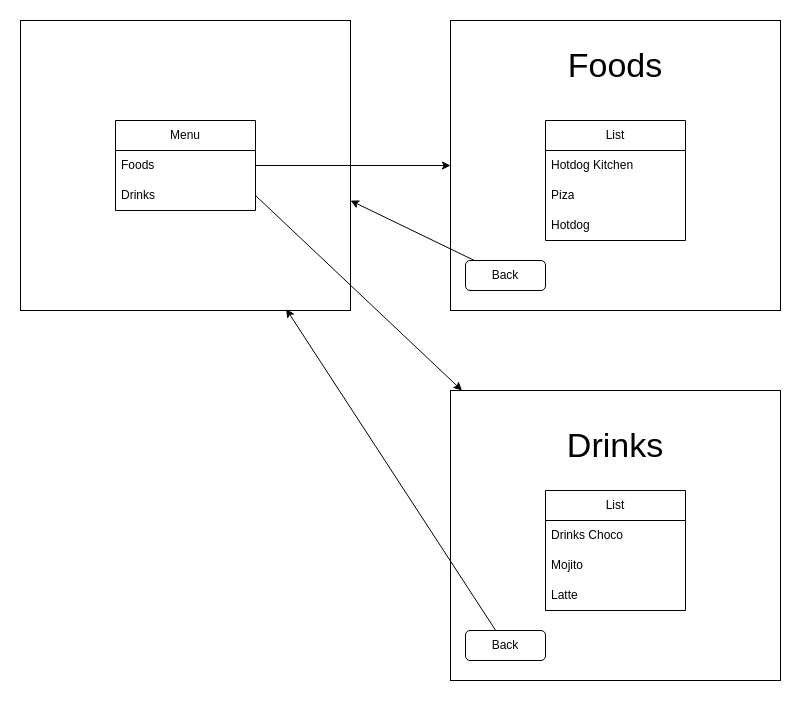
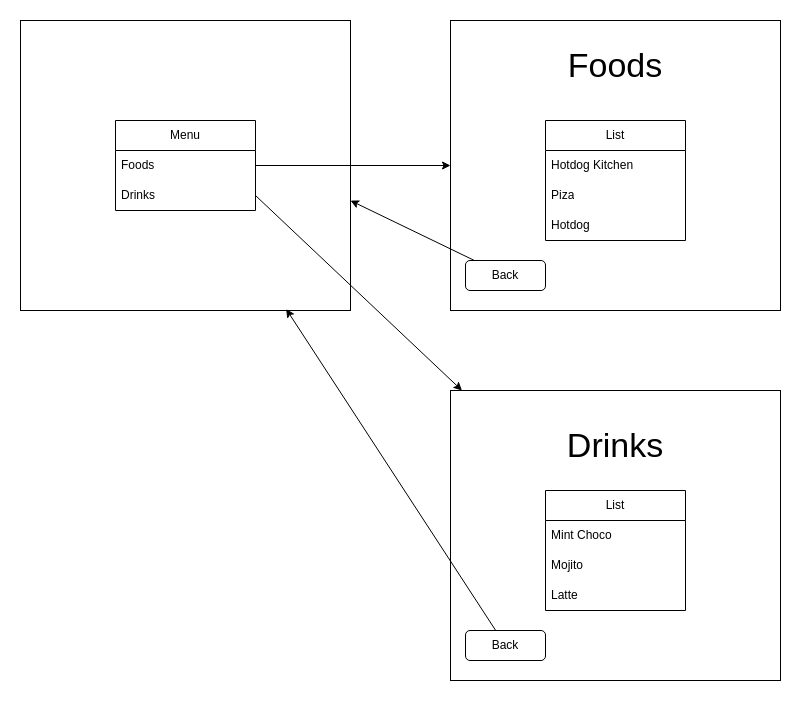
node "Drinks Choco": label "Drinks Choco" -> "Mint Choco"
